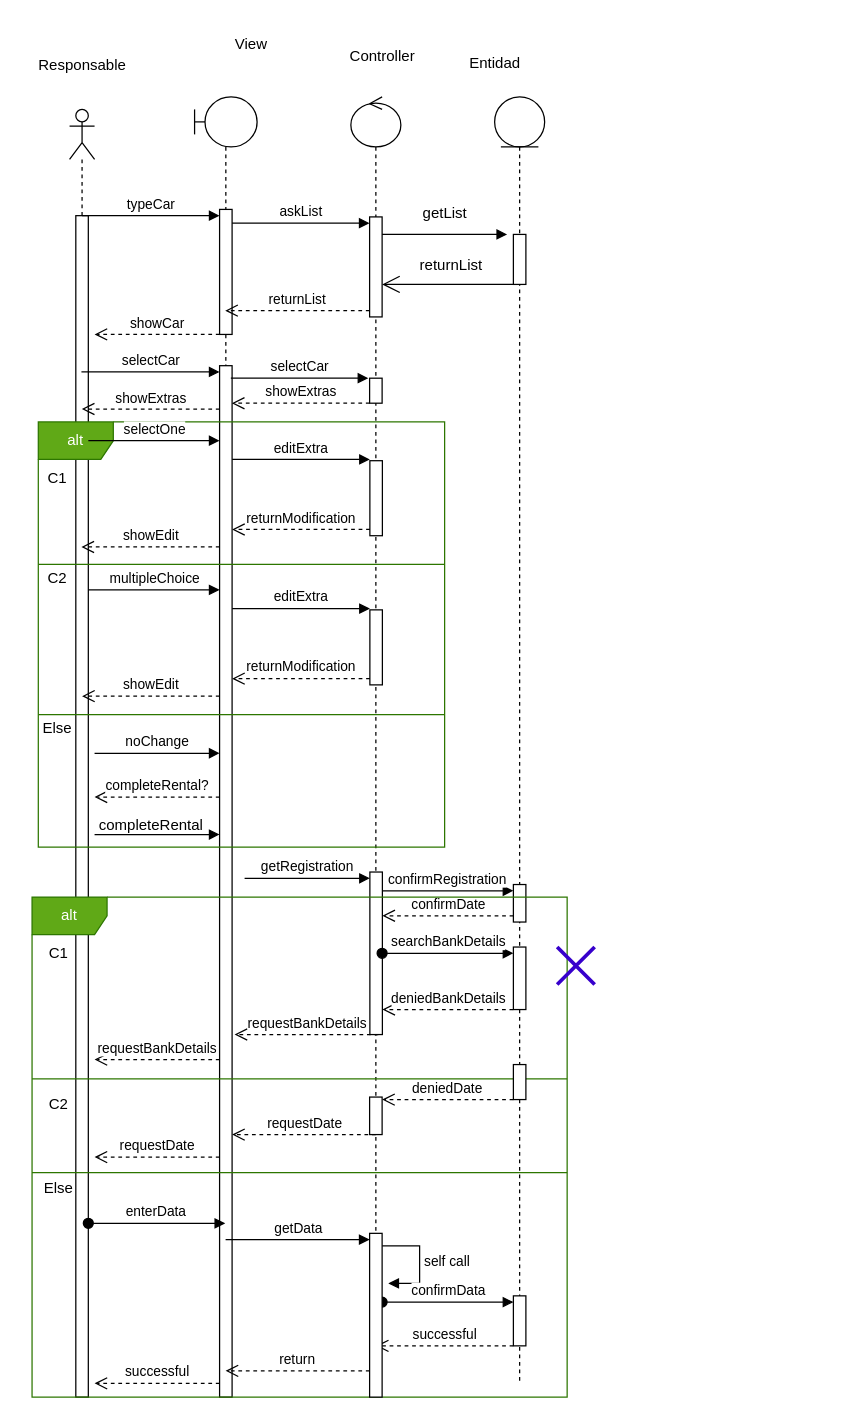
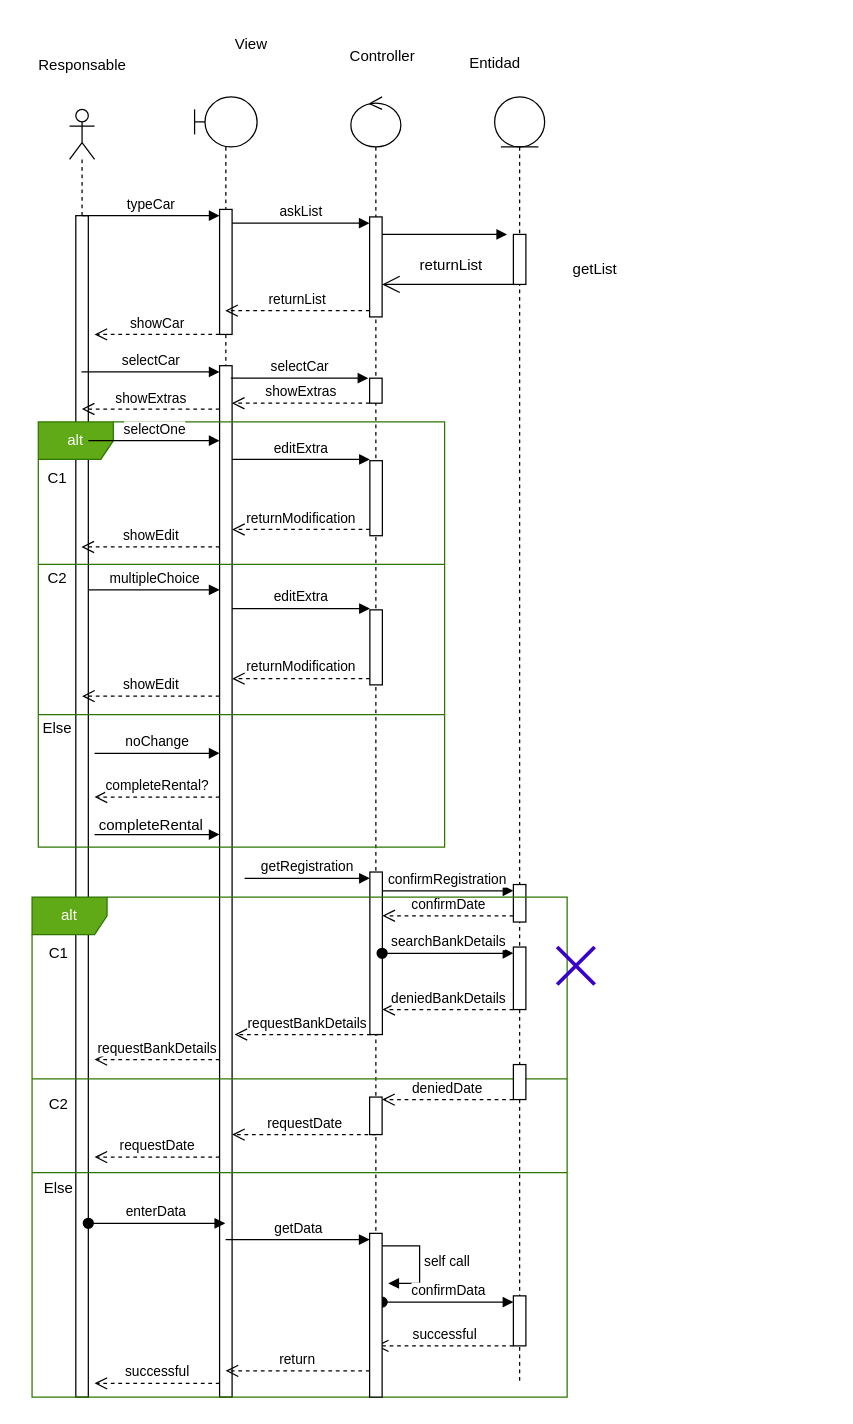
node "getList": moved (444, 213) -> (594, 269)
